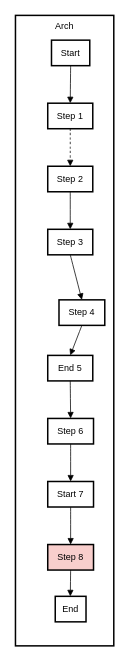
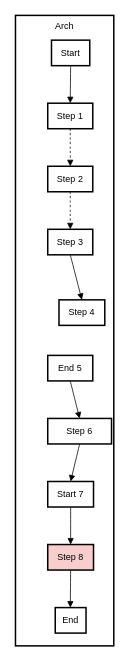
edge "Step 2" -> "Step 3": style solid -> dashed
edge "Step 4" -> "End 5": removed
node "Step 6": size 46x26 -> 64x26
node "End": moved (71, 609) -> (71, 620)
